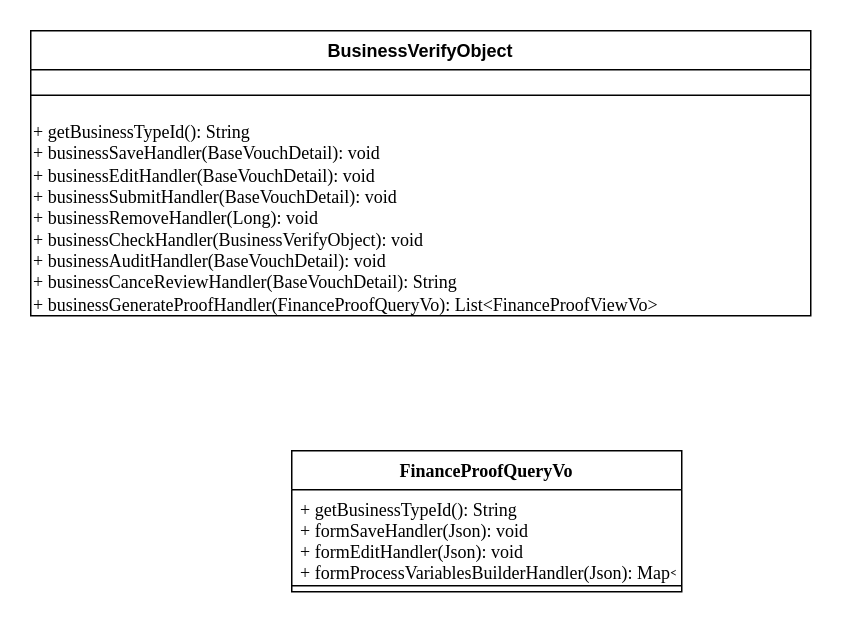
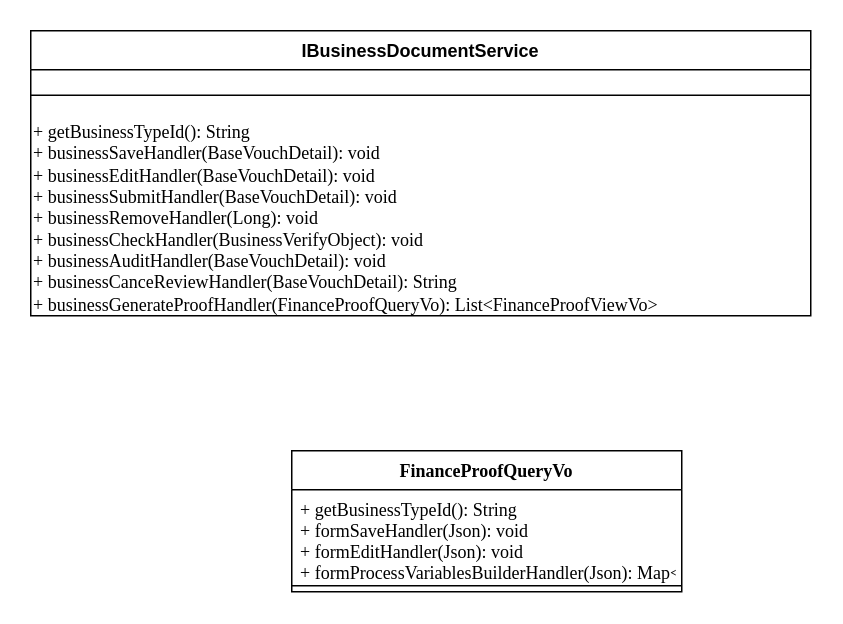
node "BusinessVerifyObject": label "BusinessVerifyObject" -> "IBusinessDocumentService"
